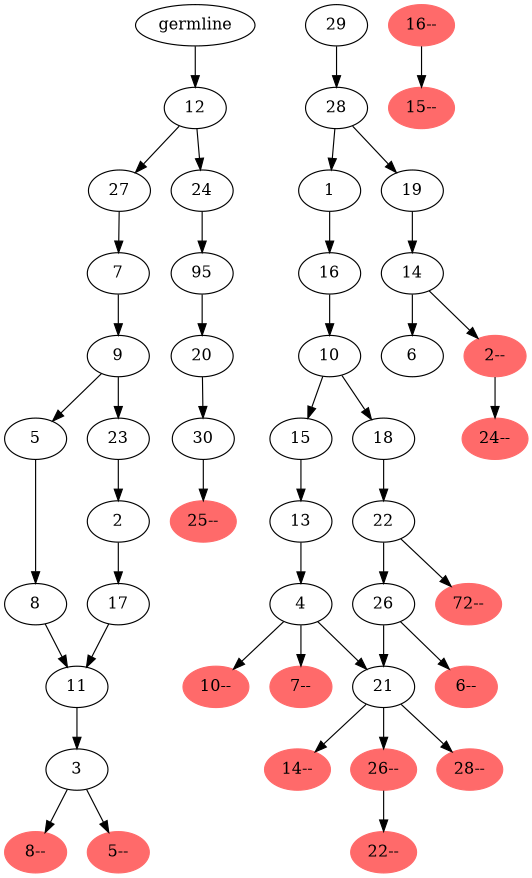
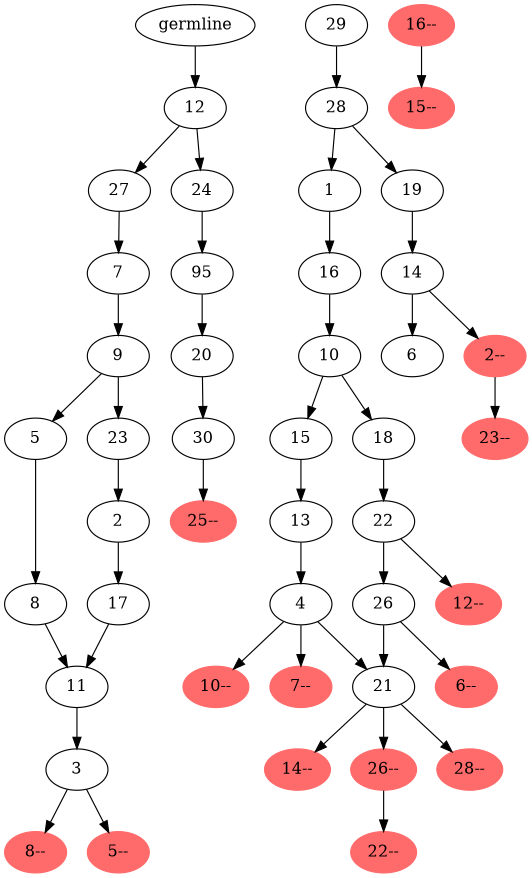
node "24--": label "24--" -> "23--"
node "72--": label "72--" -> "12--"
